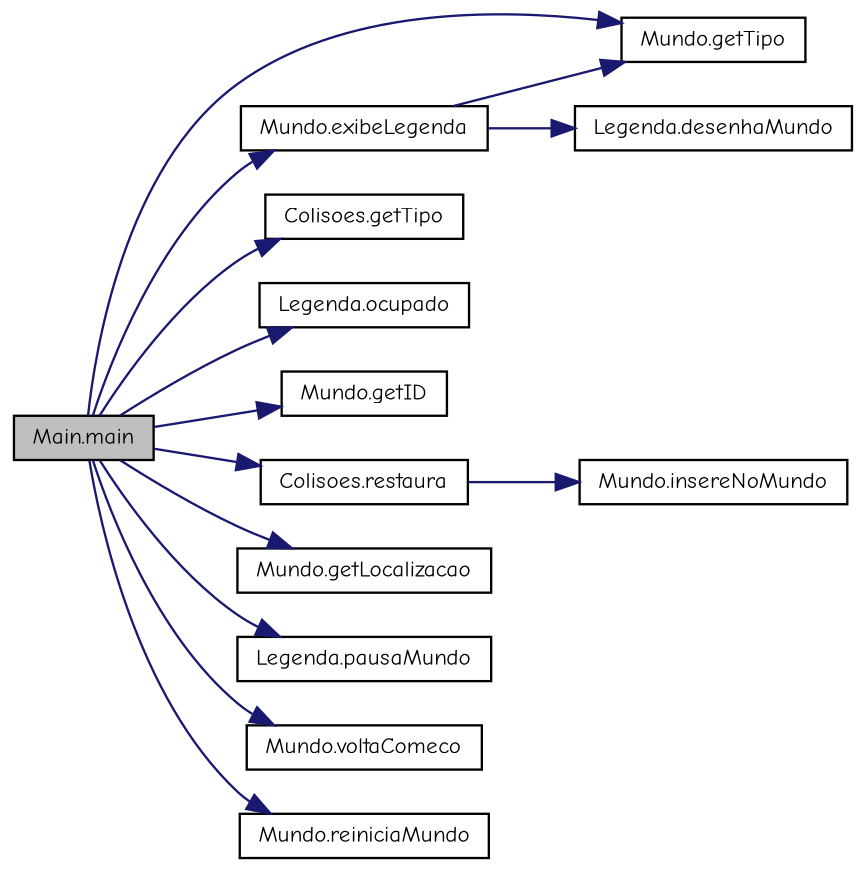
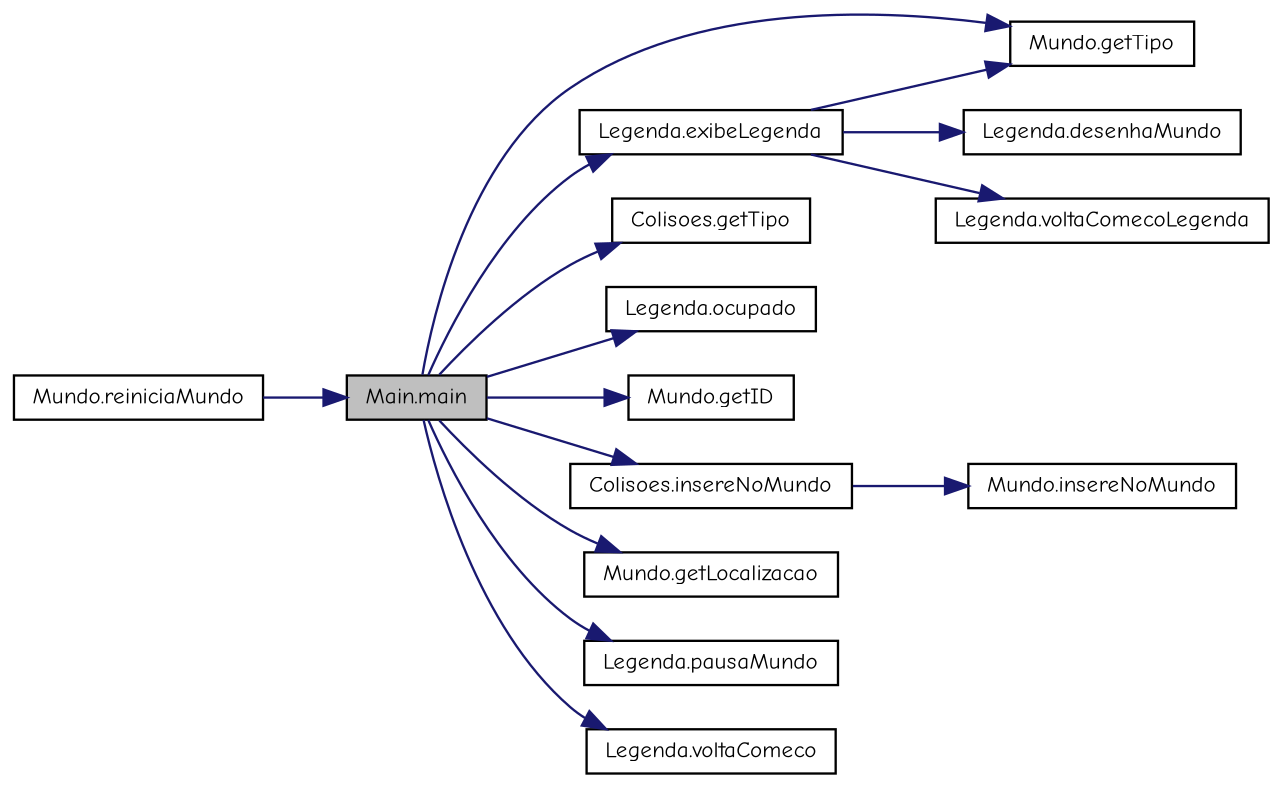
node "Mundo.exibeLegenda": label "Mundo.exibeLegenda" -> "Legenda.exibeLegenda"
node "Legenda.voltaComecoLegenda": added
node "Colisoes.restaura": label "Colisoes.restaura" -> "Colisoes.insereNoMundo"
edge "Main.main" -> "Mundo.reiniciaMundo": reversed
node "Mundo.voltaComeco": label "Mundo.voltaComeco" -> "Legenda.voltaComeco"
